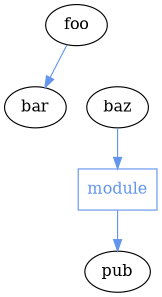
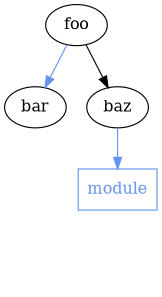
edge "foo" -> "baz": added
node "pub": removed
